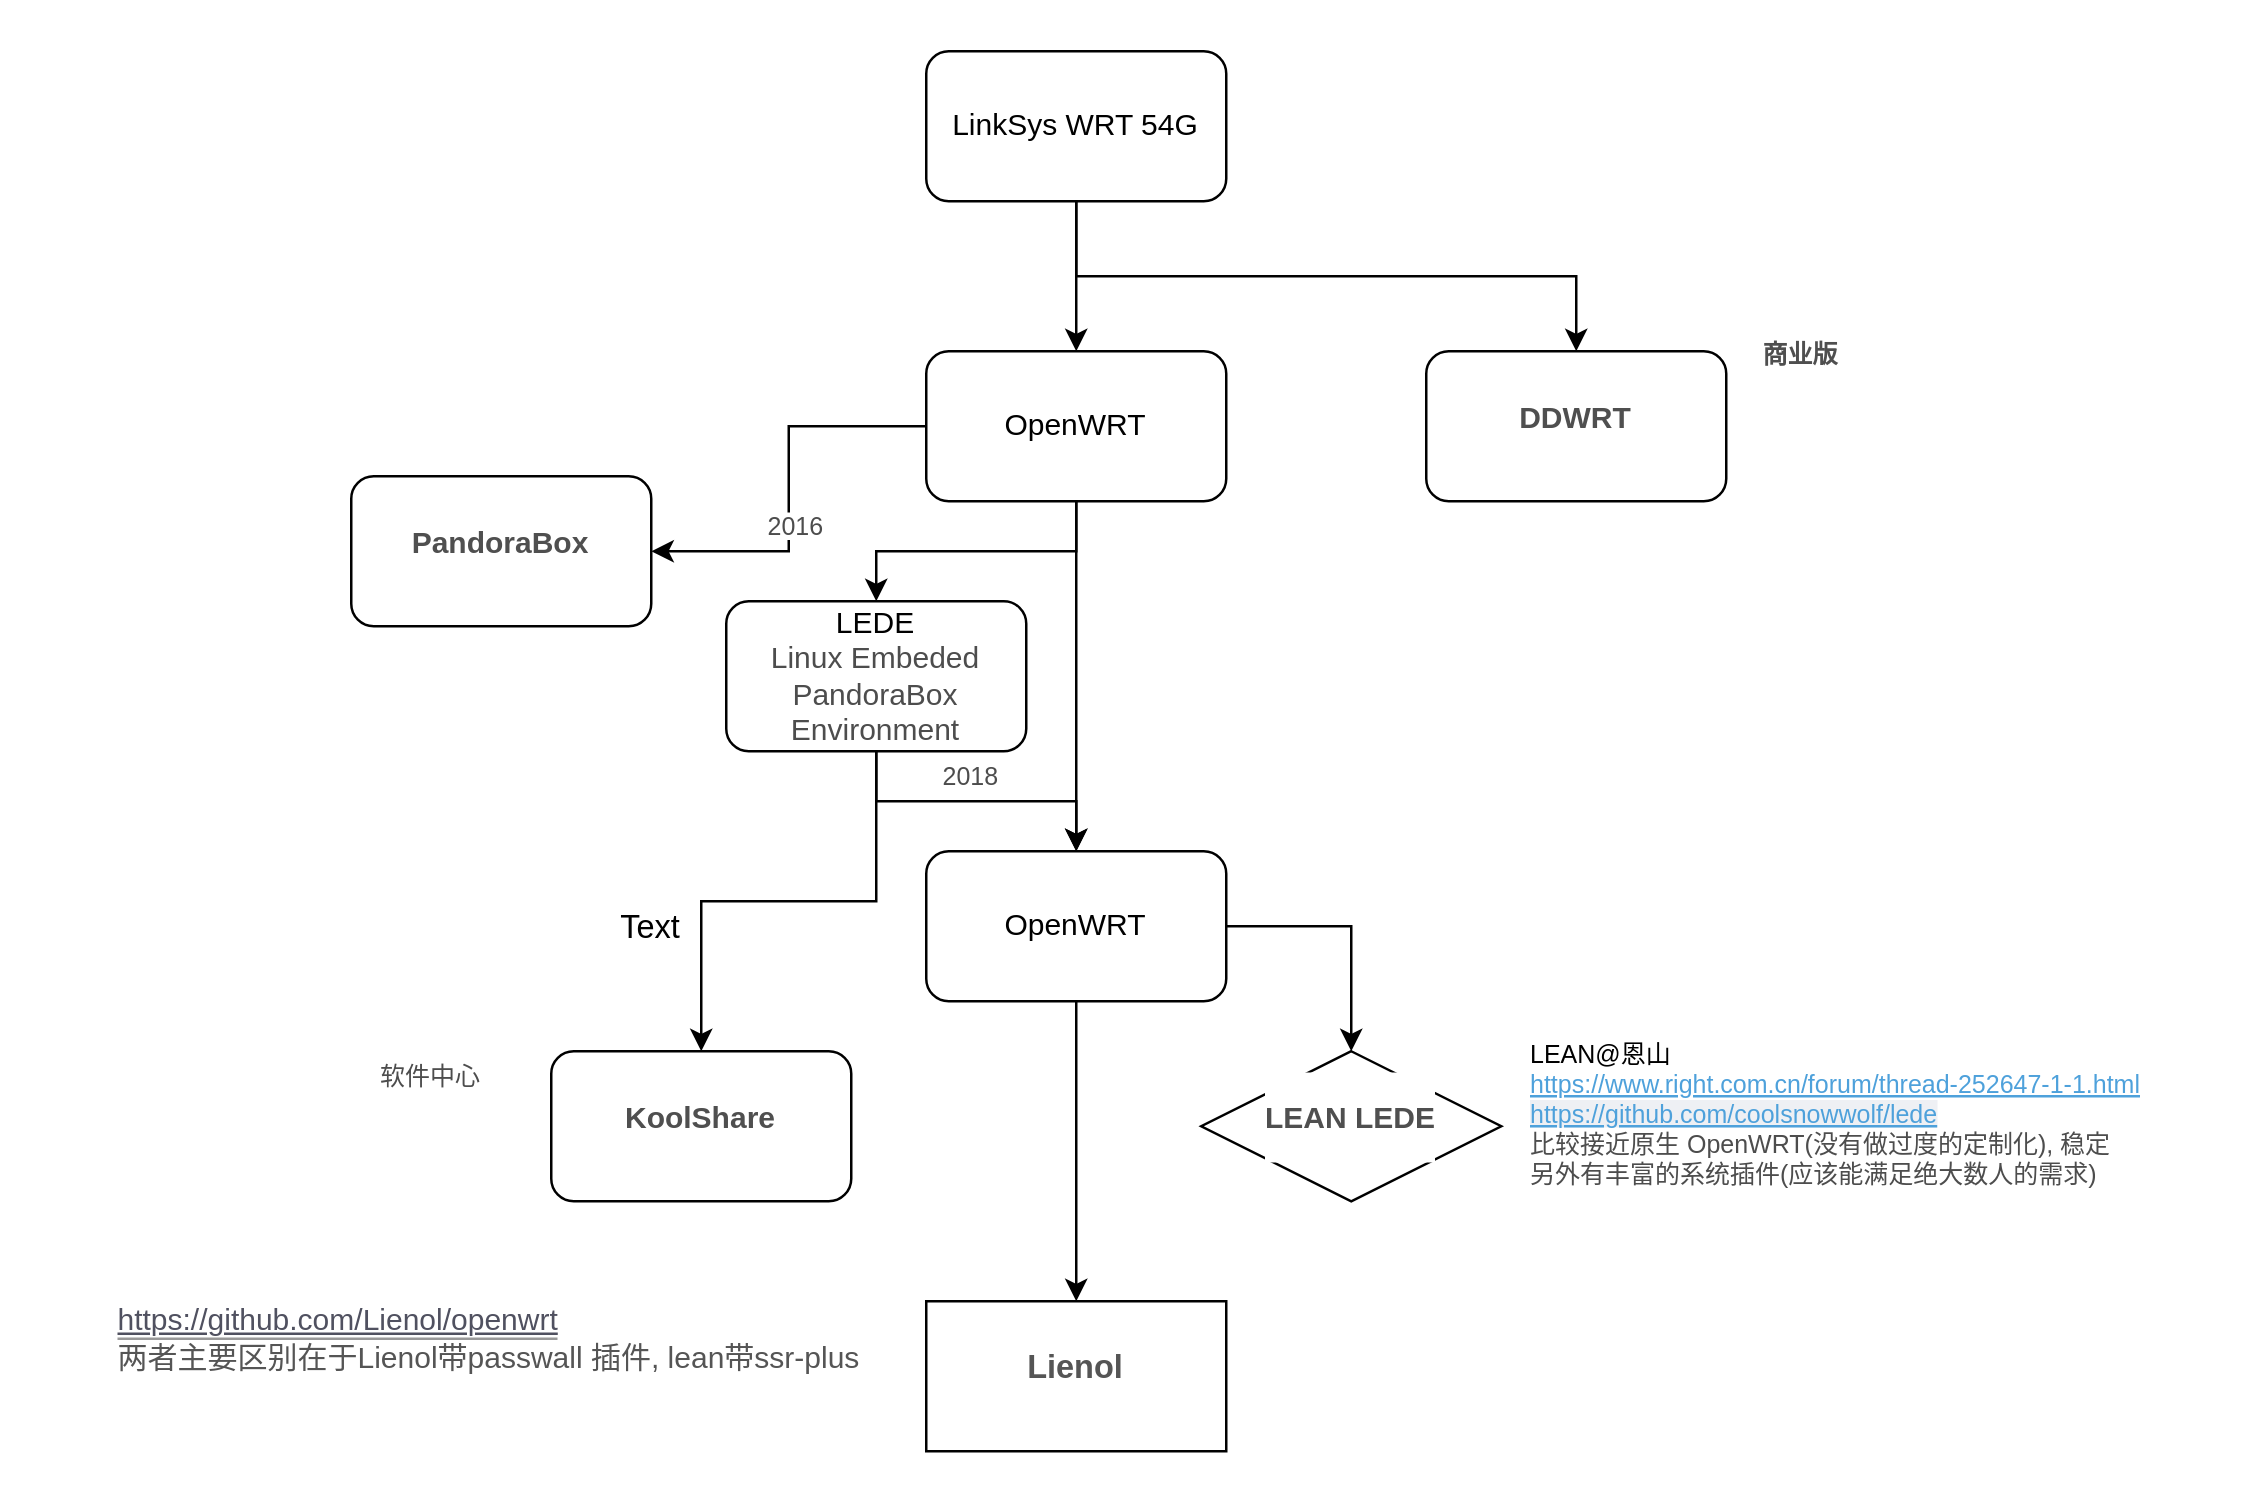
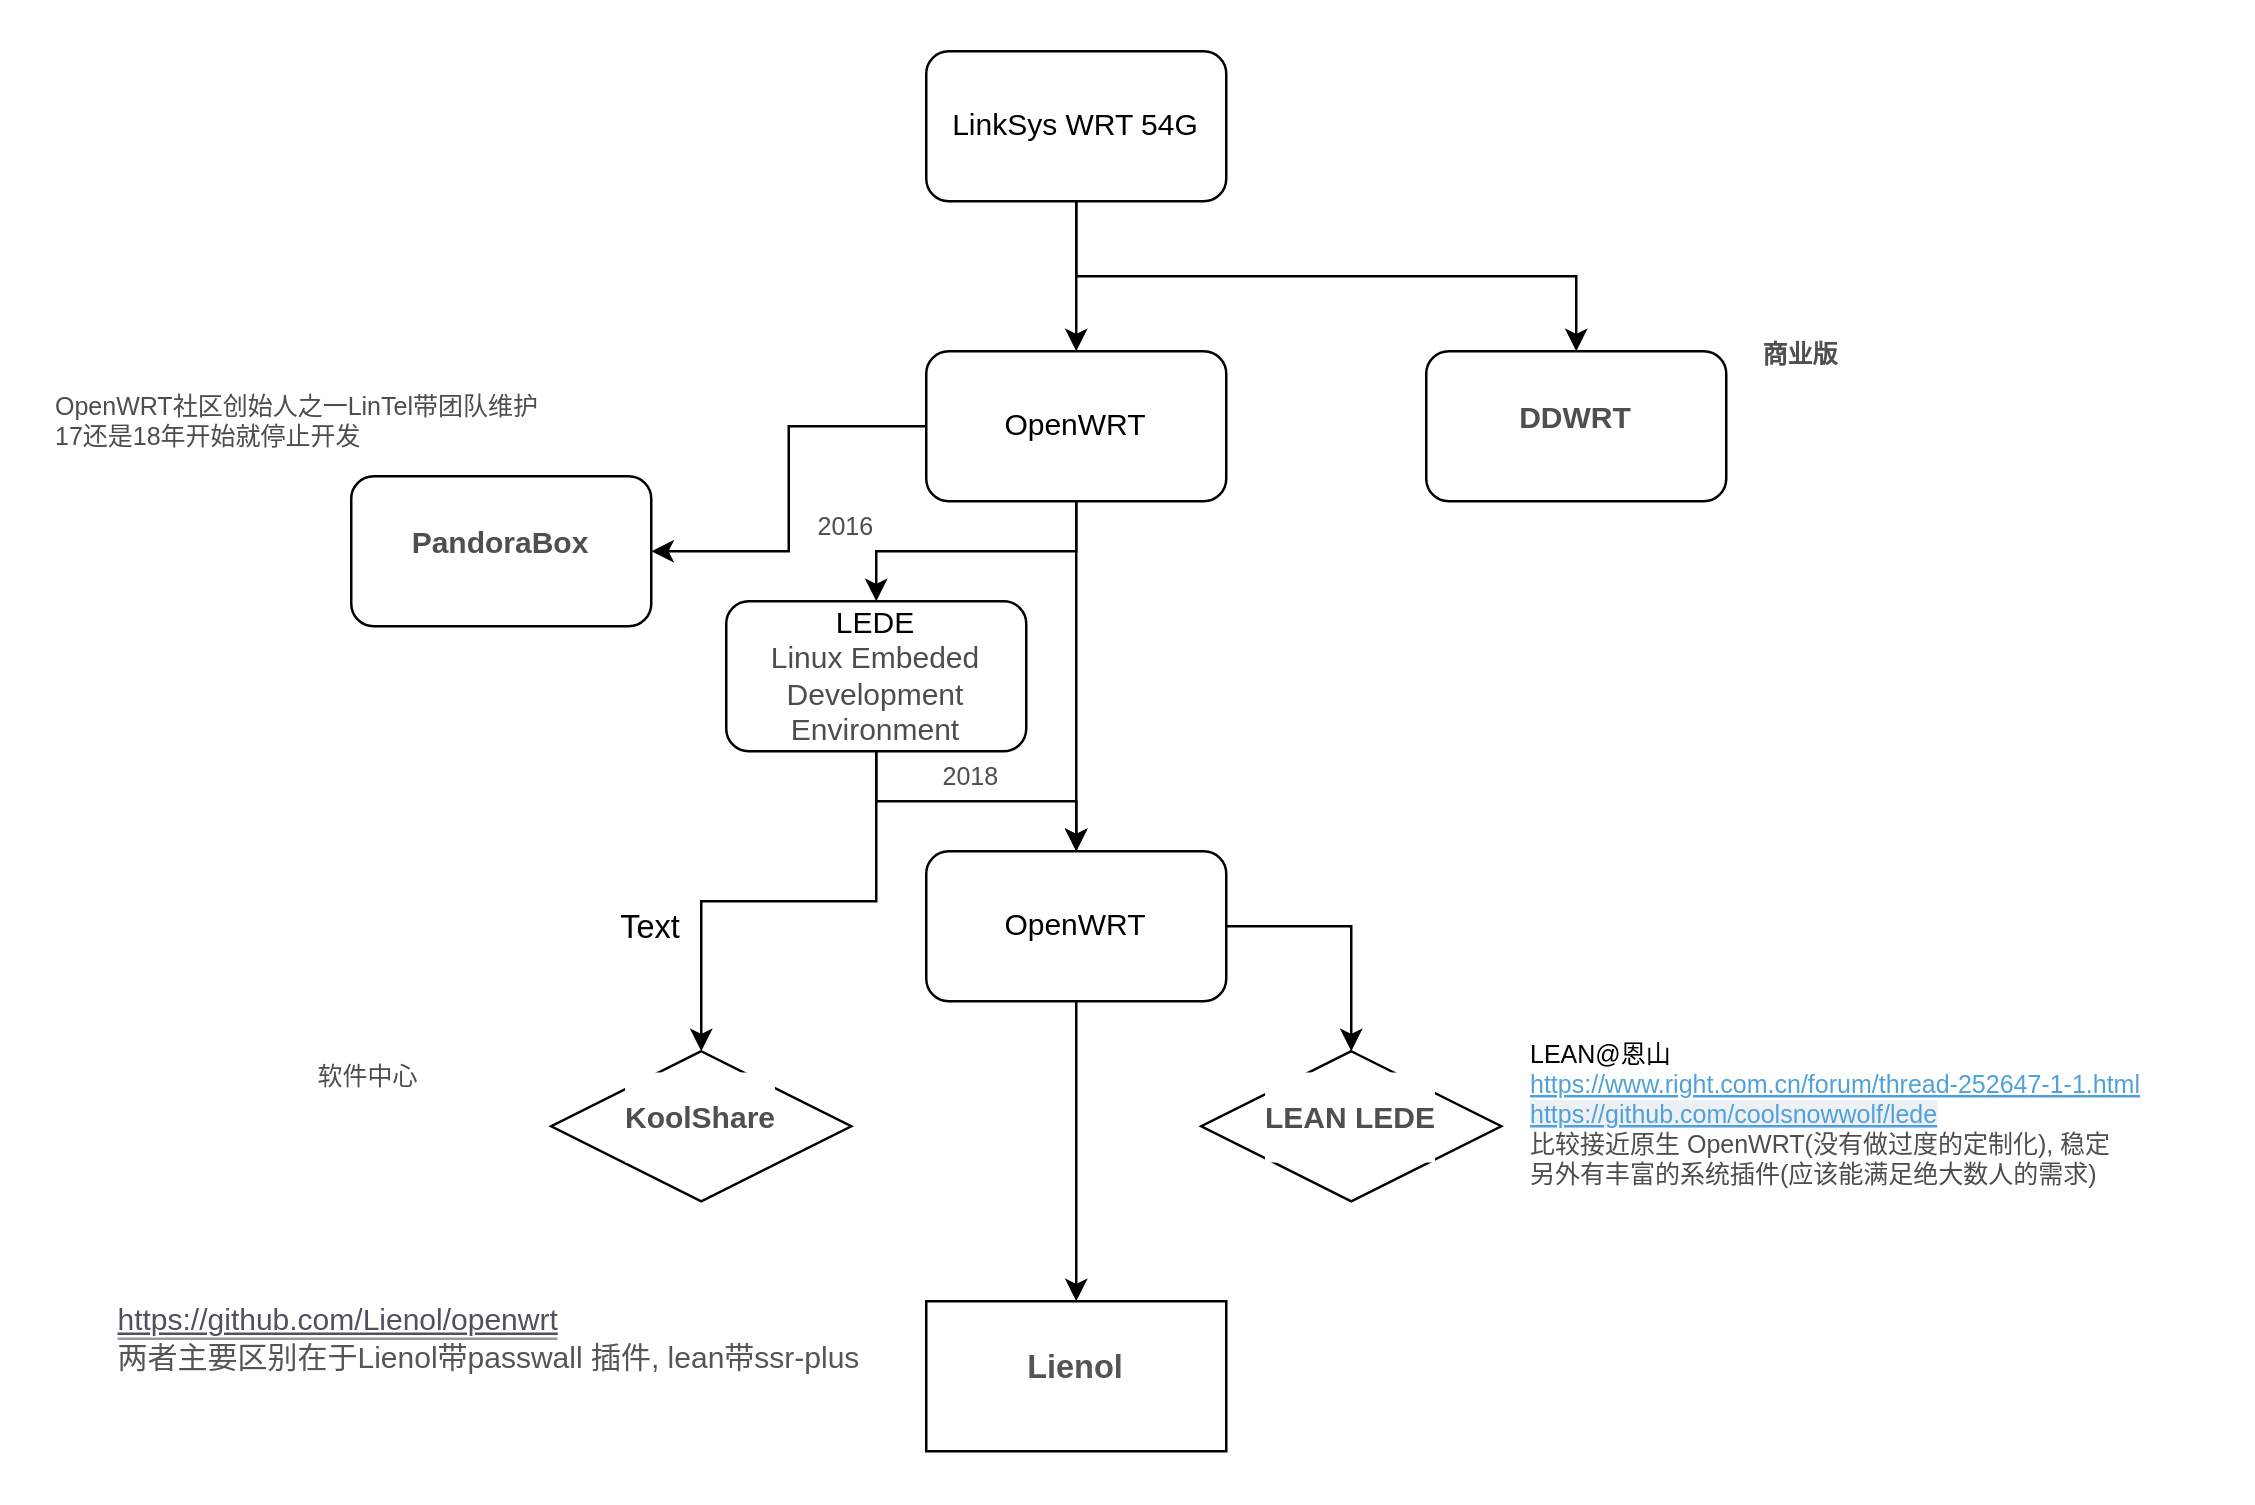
node "OpenWRT社区创始人之一LinTel带团队维护17还是18年开始就停止开发": added
node "2016": moved (826, 526) -> (876, 526)
node "LEDELinux Embeded PandoraBox Environment": label "LEDELinux Embeded PandoraBox Environment" -> "LEDELinux Embeded Development Environment"
node "软件中心": moved (439, 1076) -> (376, 1076)
node "KoolShare": shape rounded rectangle -> diamond
